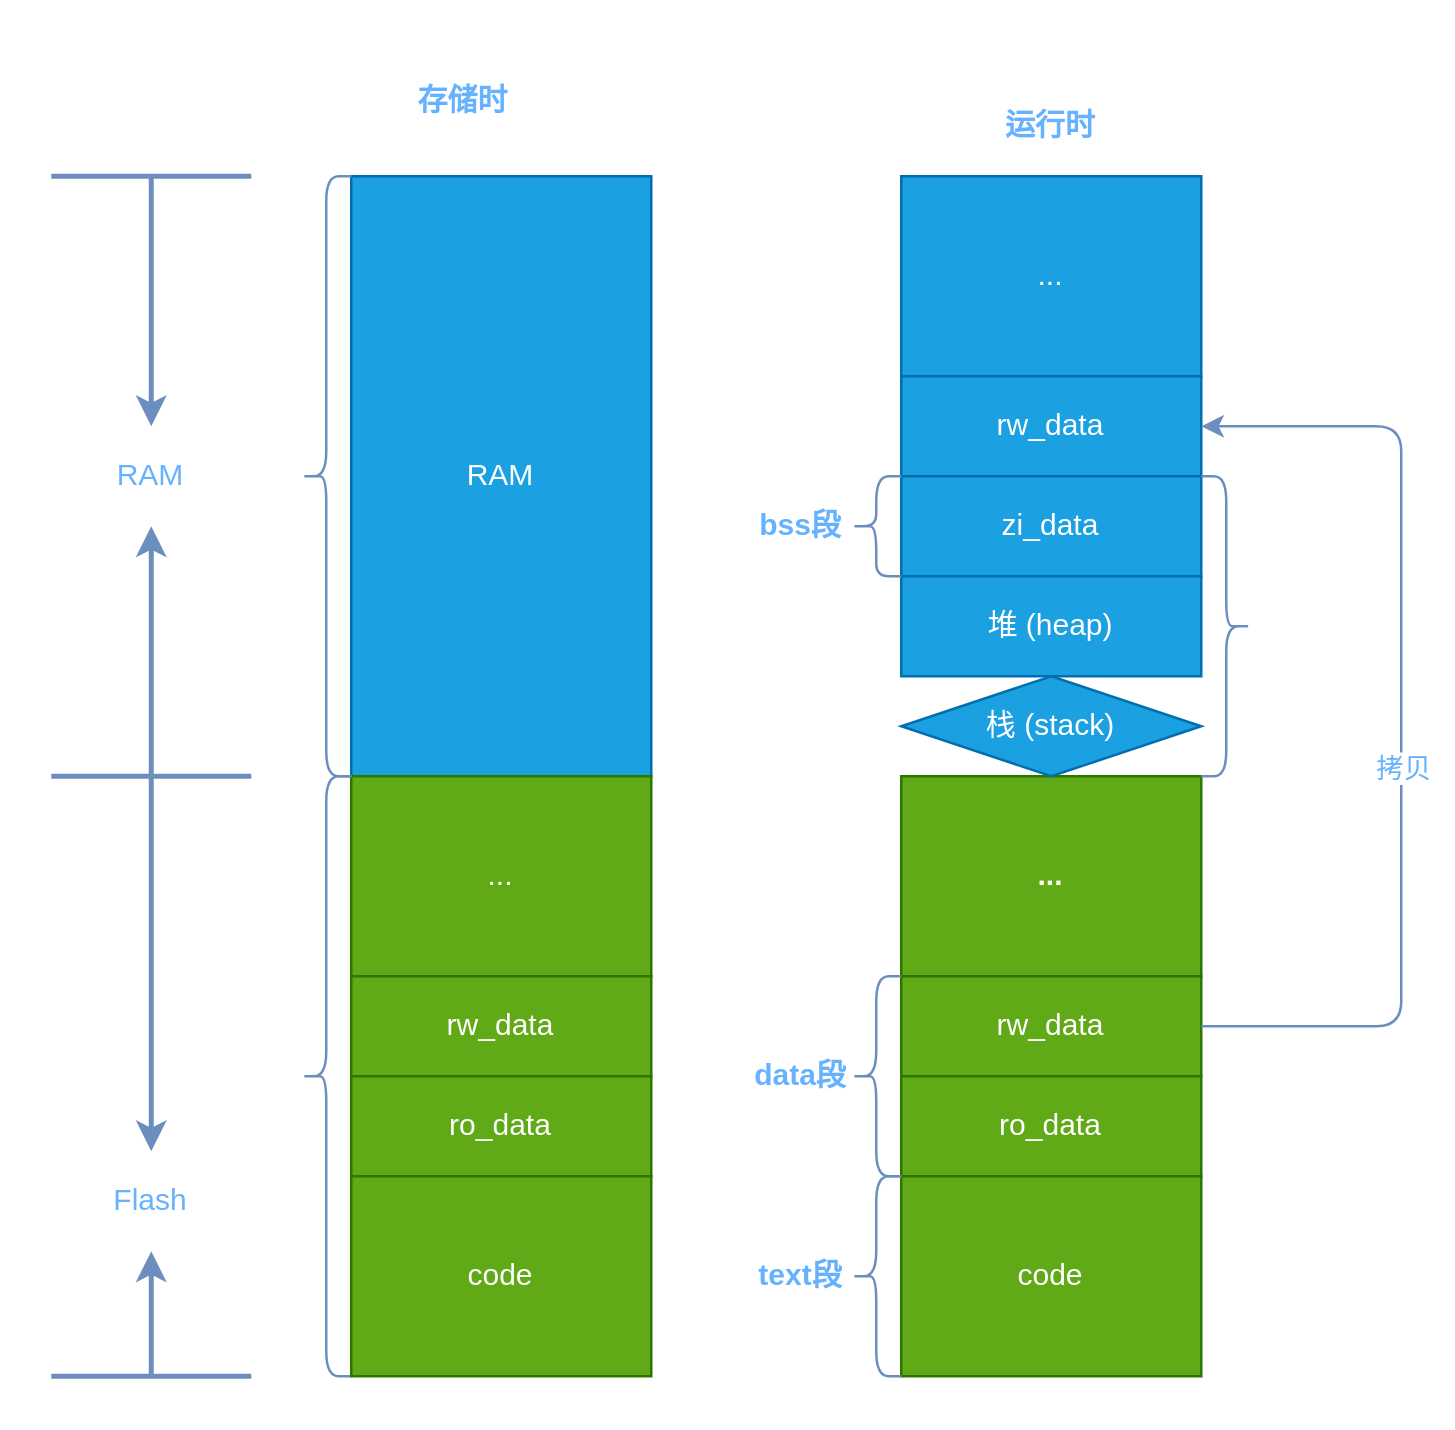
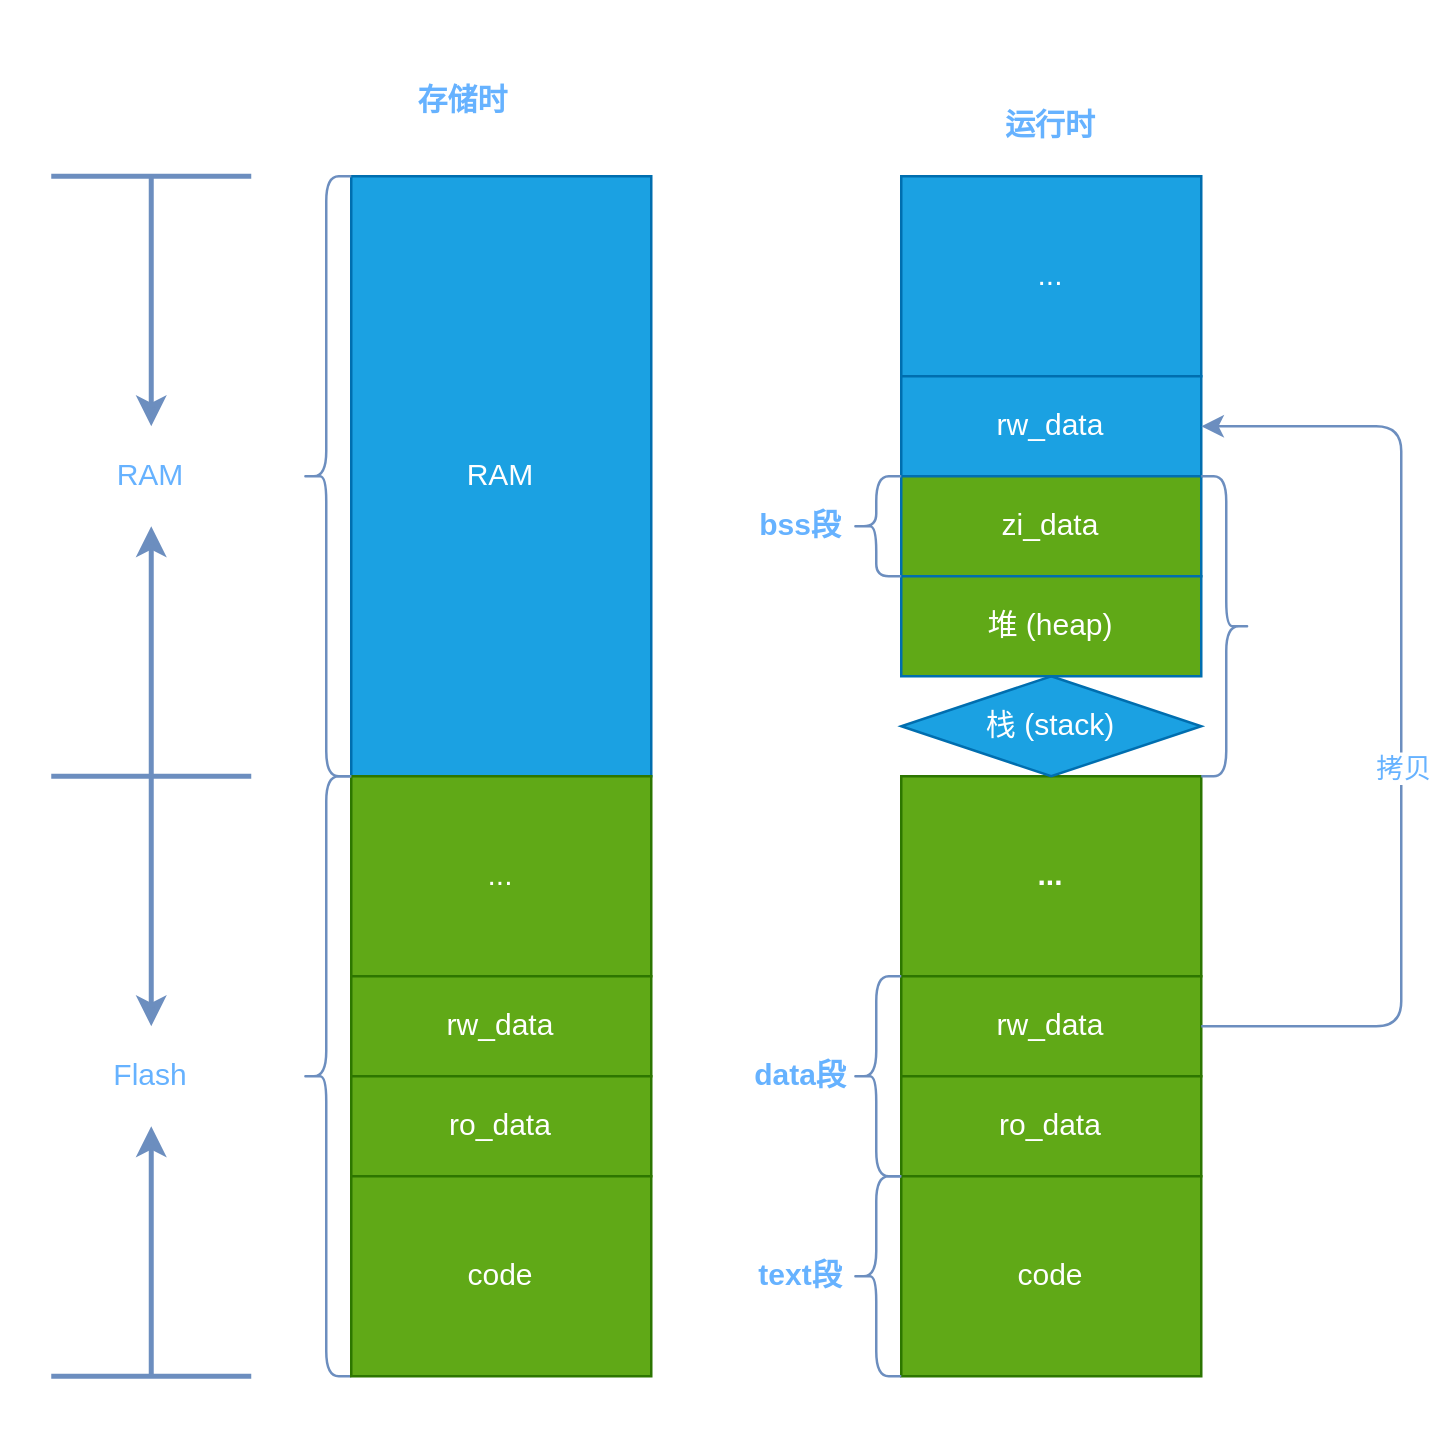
node "zi_data": fillcolor #1ba1e2 -> #60a917
node "堆 (heap)": fillcolor #1ba1e2 -> #60a917
node "Flash": moved (151, 1201) -> (151, 1076)
